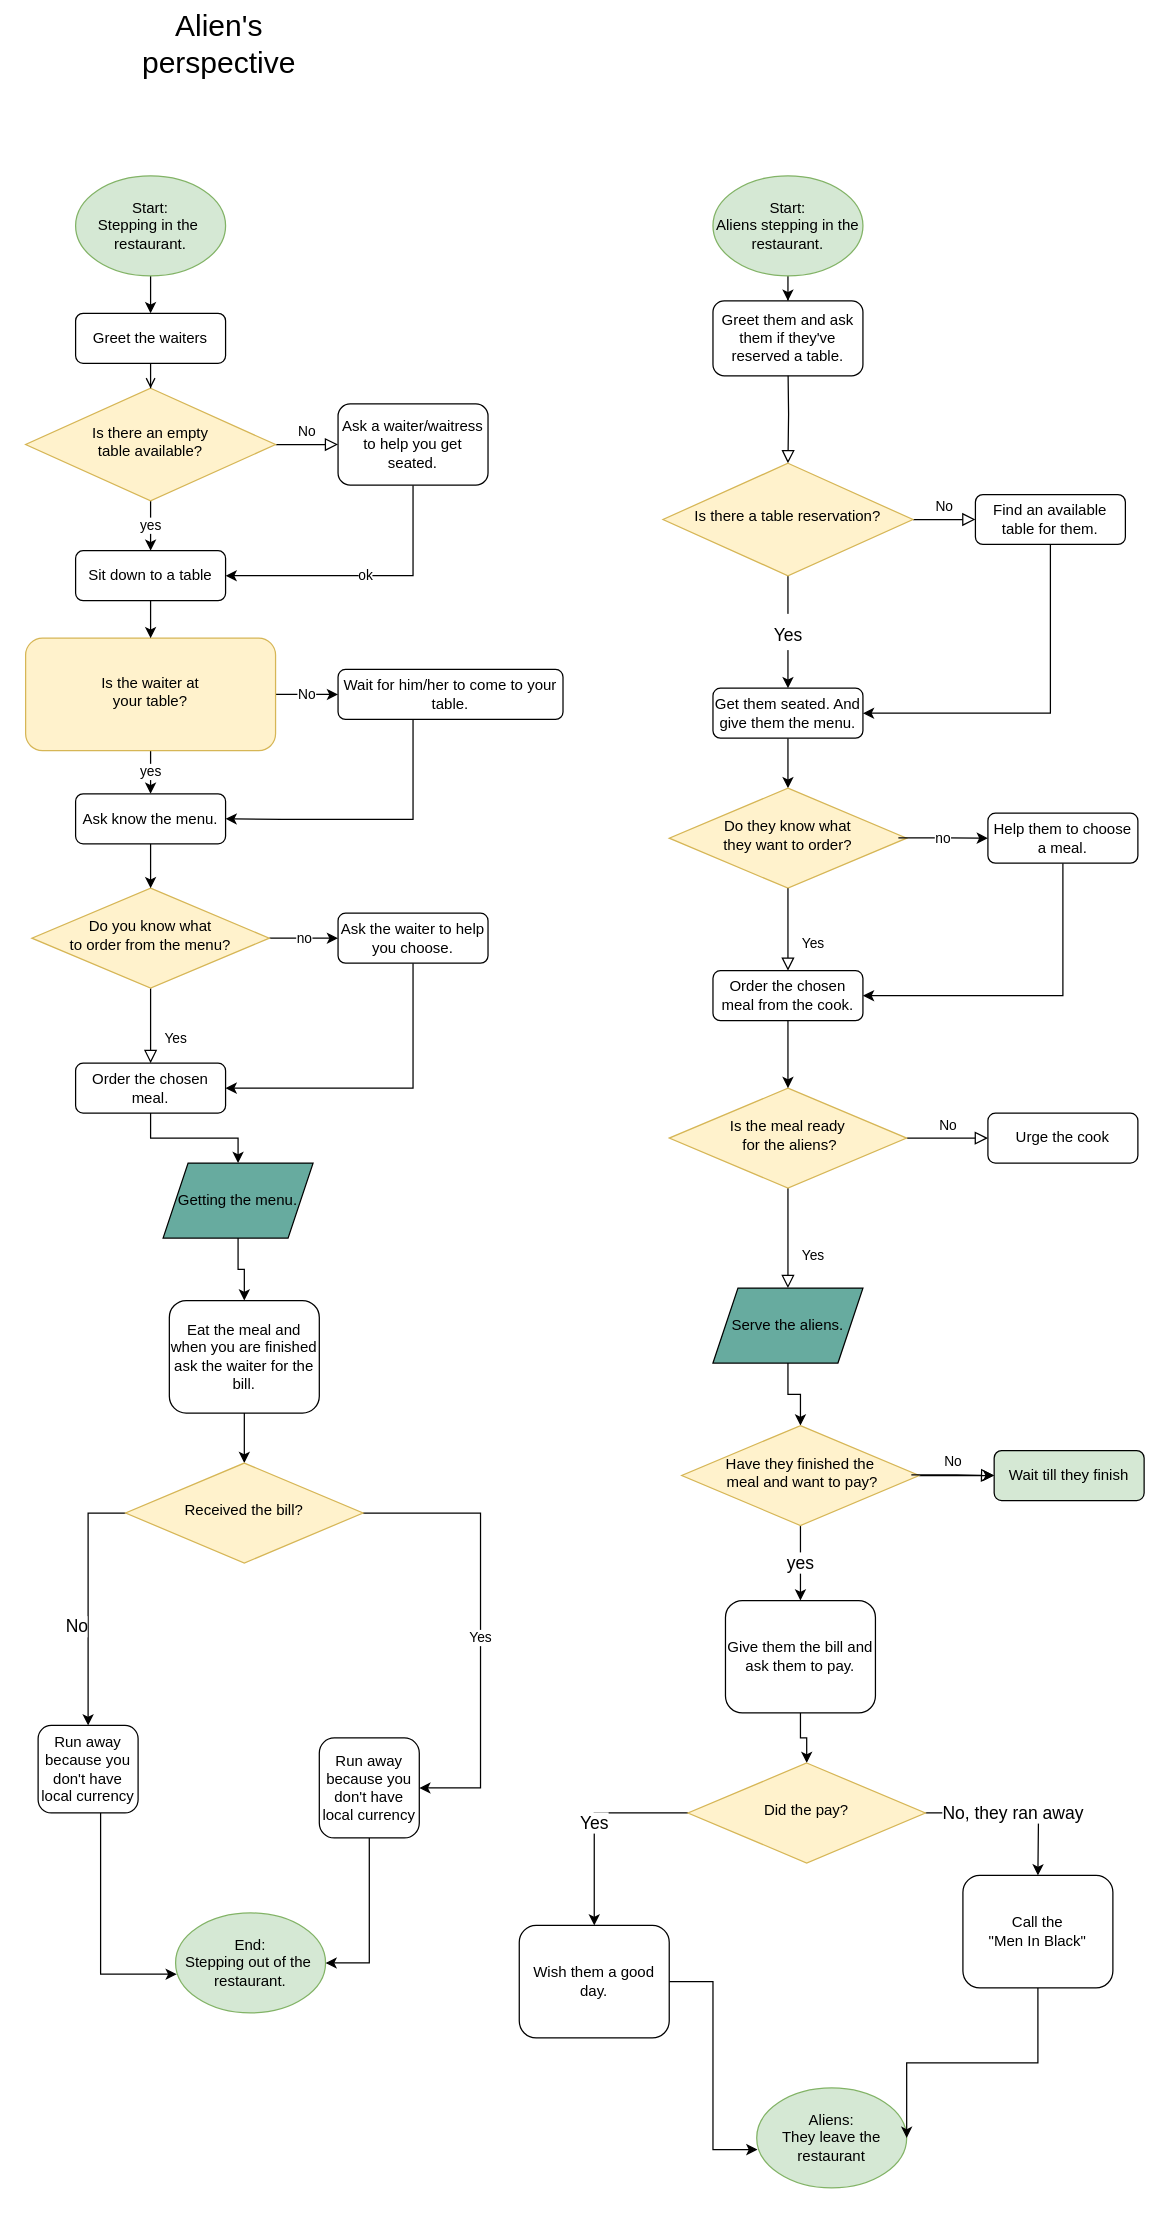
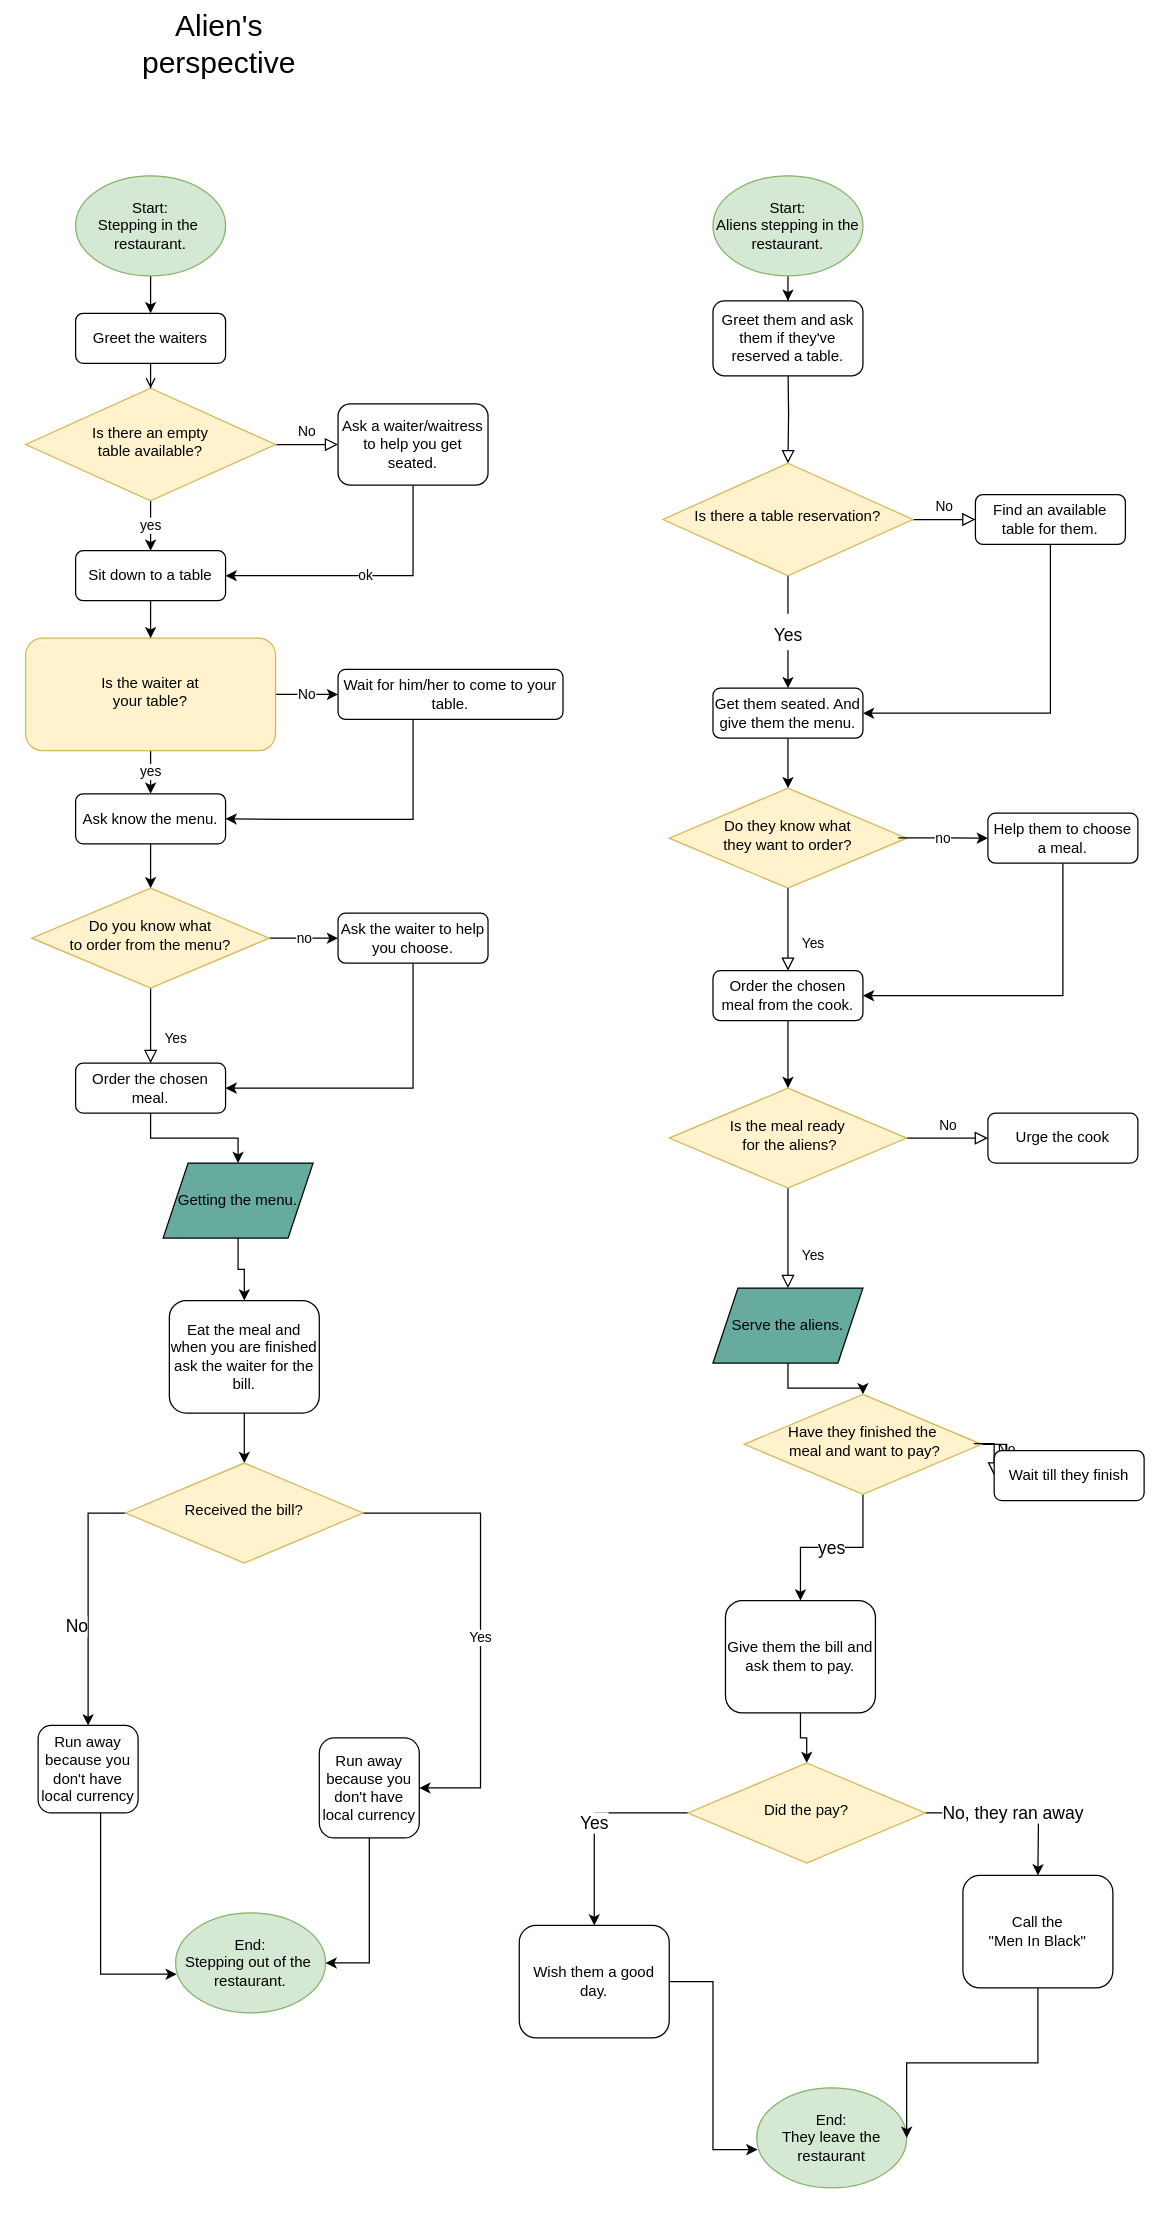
node "Have they finished the meal and want to pay?": moved (801, 1476) -> (863, 1444)
node "Wait till they finish": fillcolor #d5e8d4 -> #ffffff
node "Aliens: They leave the restaurant": label "Aliens: They leave the restaurant" -> "End: They leave the restaurant"
